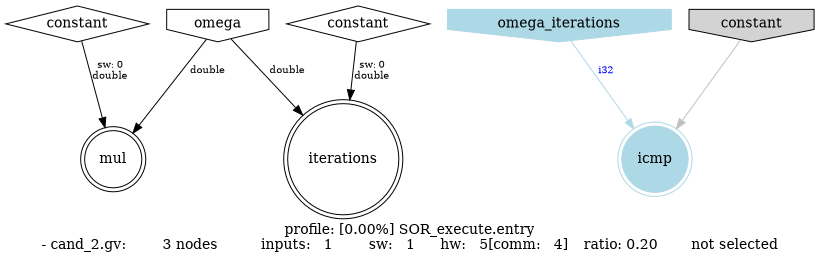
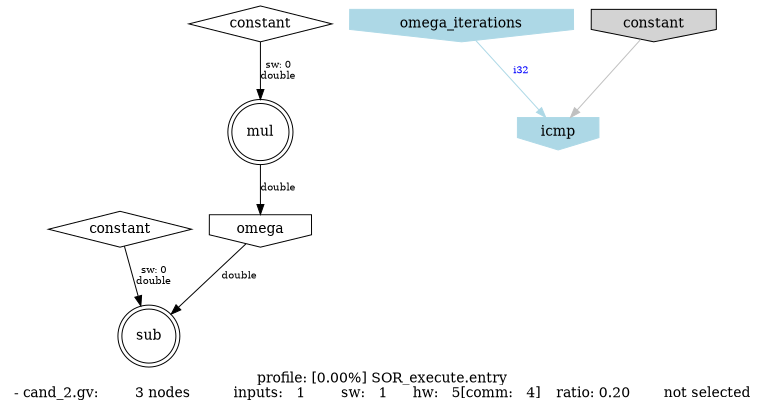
edge "omega" -> "mul": reversed
node "iterations": label "iterations" -> "sub"
node "icmp": shape doublecircle -> invhouse
